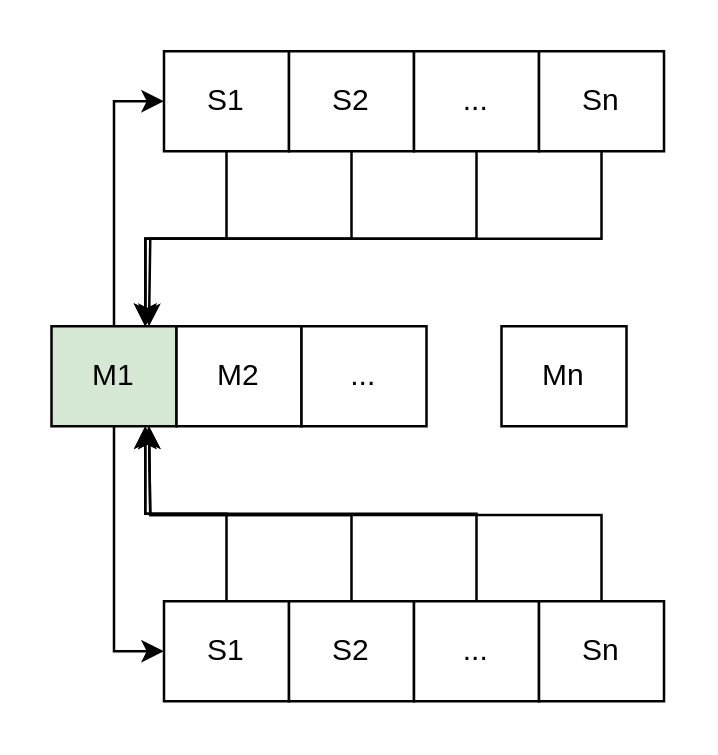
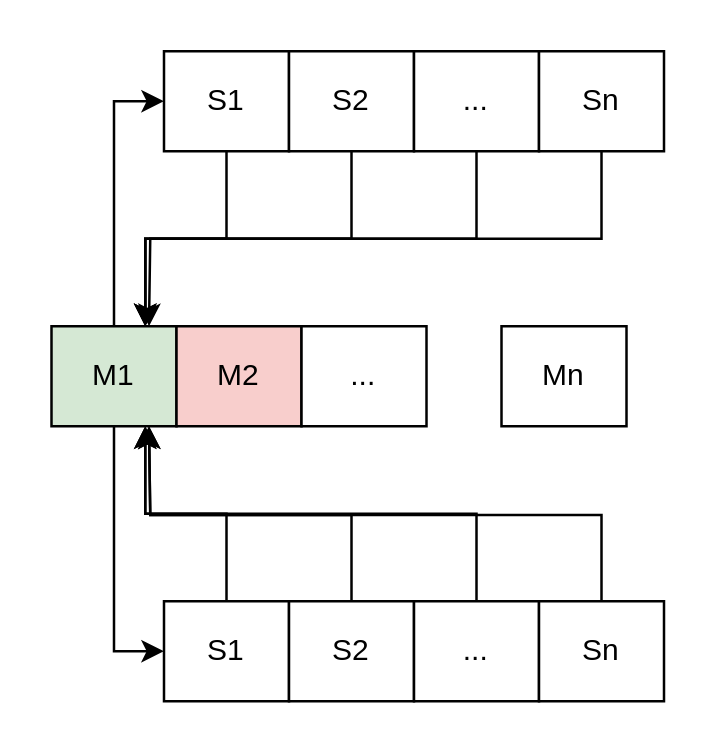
node "M2": fillcolor #ffffff -> #f8cecc
